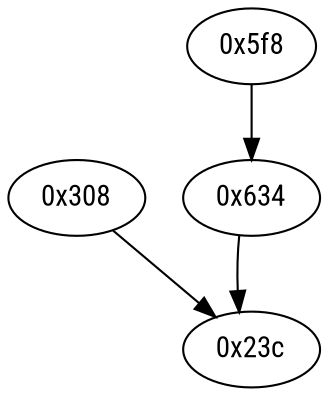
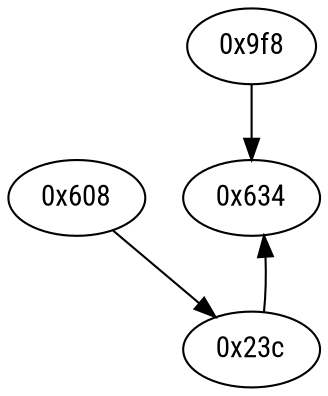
node "0x5f8": label "0x5f8" -> "0x9f8"
node "0x308": label "0x308" -> "0x608"
edge "0x634" -> "0x23c": reversed
